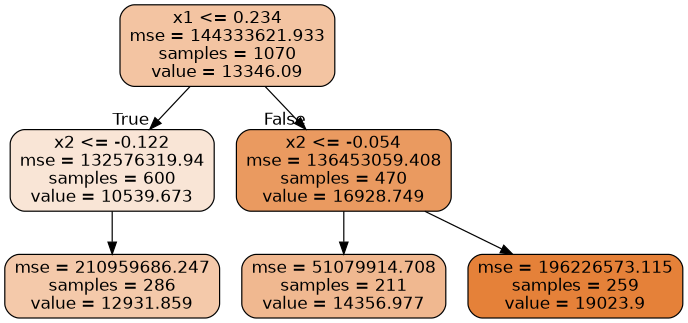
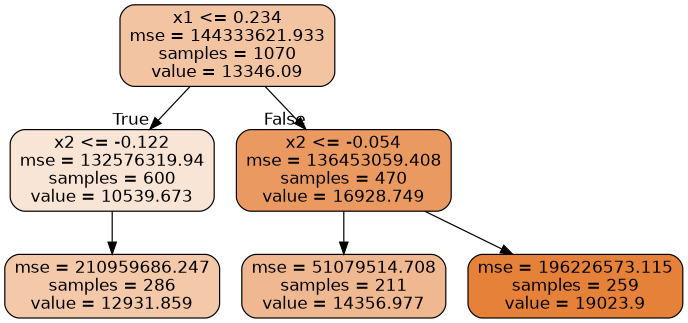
node "mse = 51079914.708 samples = 211 value = 14356.977": label "mse = 51079914.708 samples = 211 value = 14356.977" -> "mse = 51079514.708 samples = 211 value = 14356.977"
